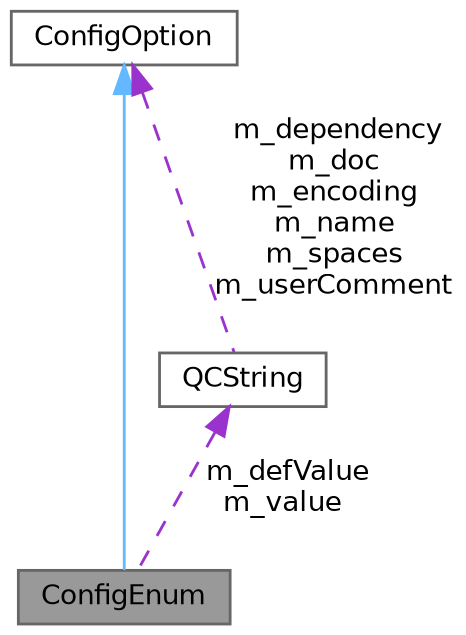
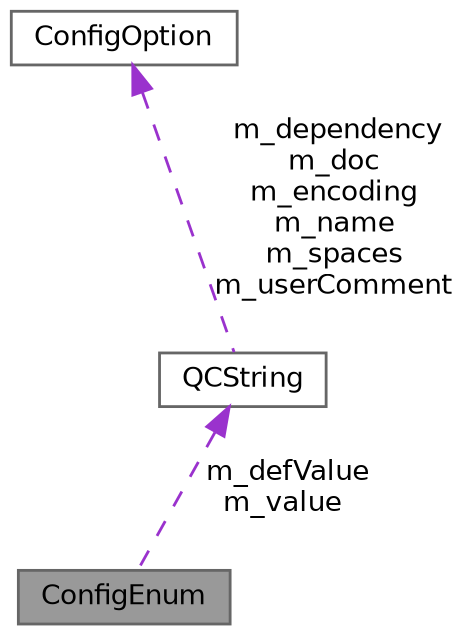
edge "ConfigEnum" -> "ConfigOption": removed
